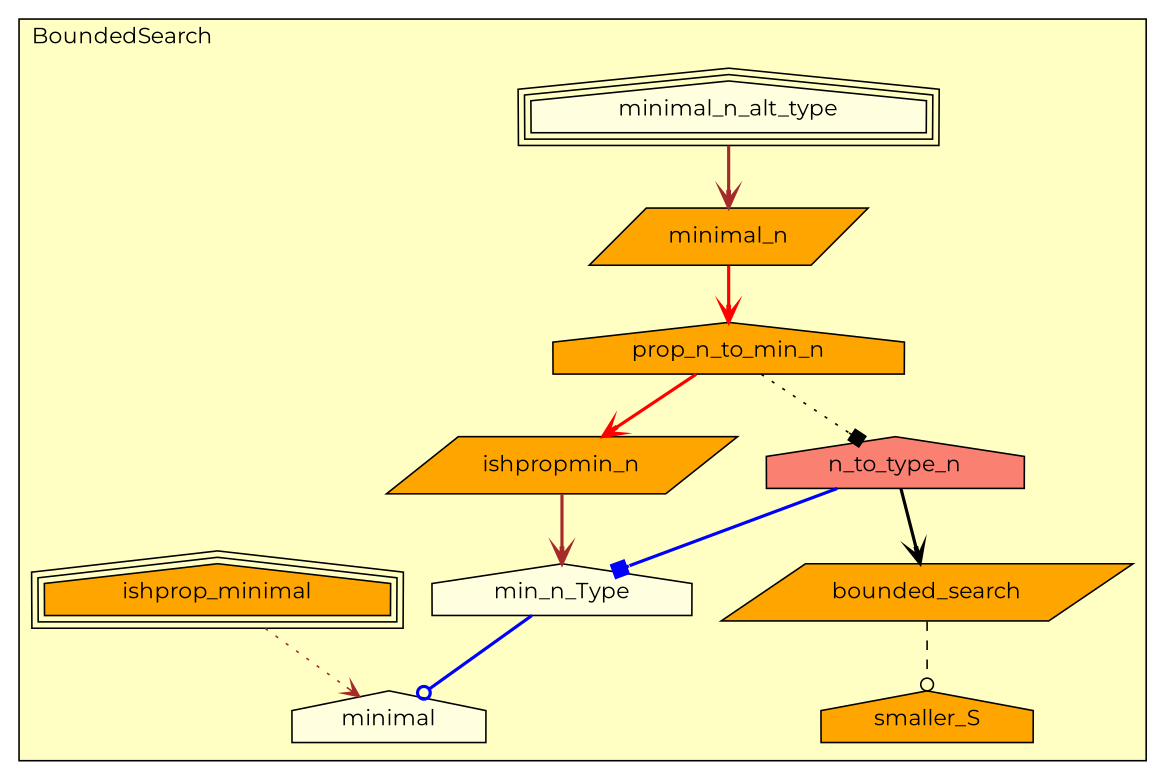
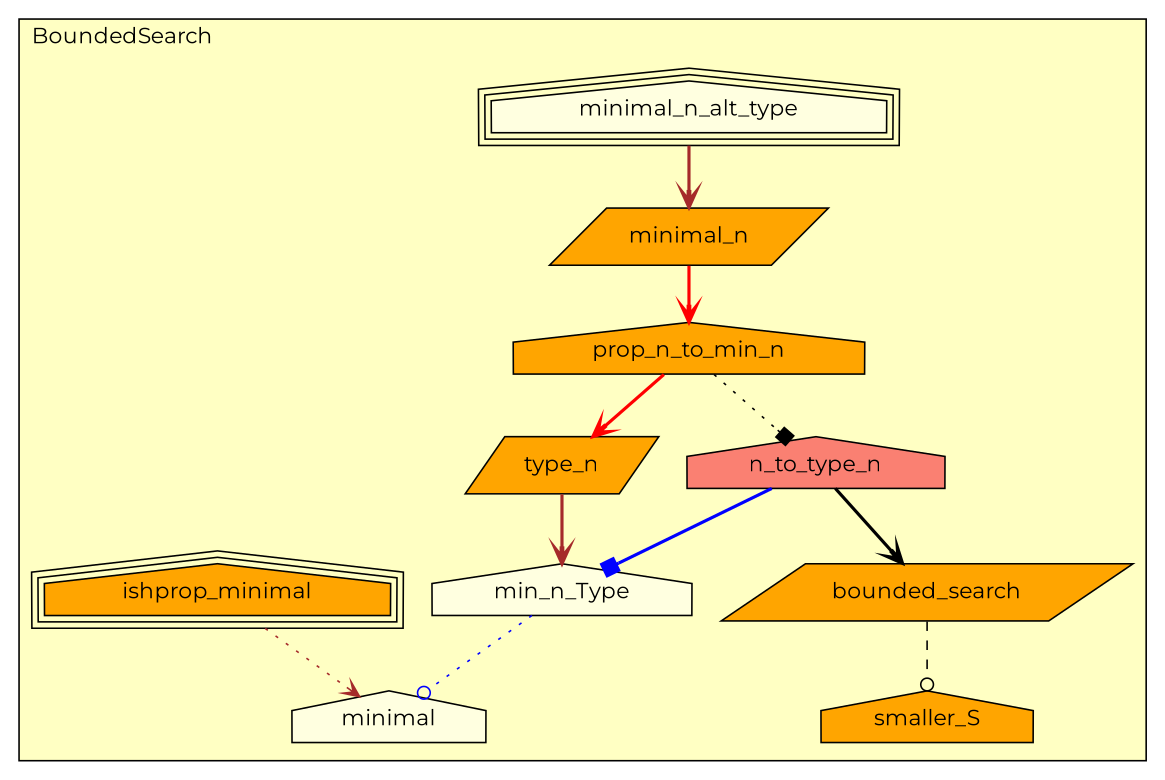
node "ishpropmin_n": label "ishpropmin_n" -> "type_n"
edge "min_n_Type" -> "minimal": style bold -> dotted
